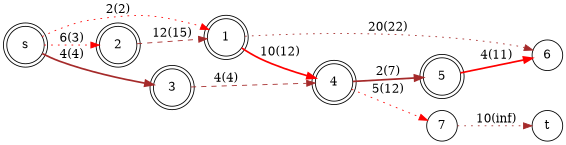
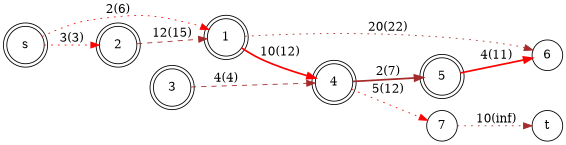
edge "s" -> "1": label "2(2)" -> "2(6)"
edge "s" -> "2": label "6(3)" -> "3(3)"
edge "s" -> "3": removed, label "4(4)"
